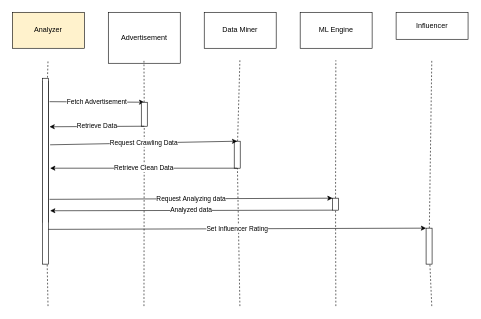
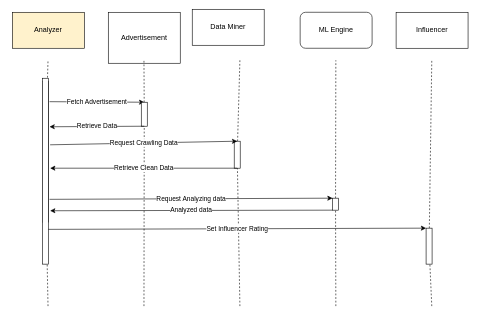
node "Influencer": size 72x27 -> 72x36
node "Data Miner": moved (240, 30) -> (228, 27)
node "ML Engine": shape rectangle -> rounded rectangle
